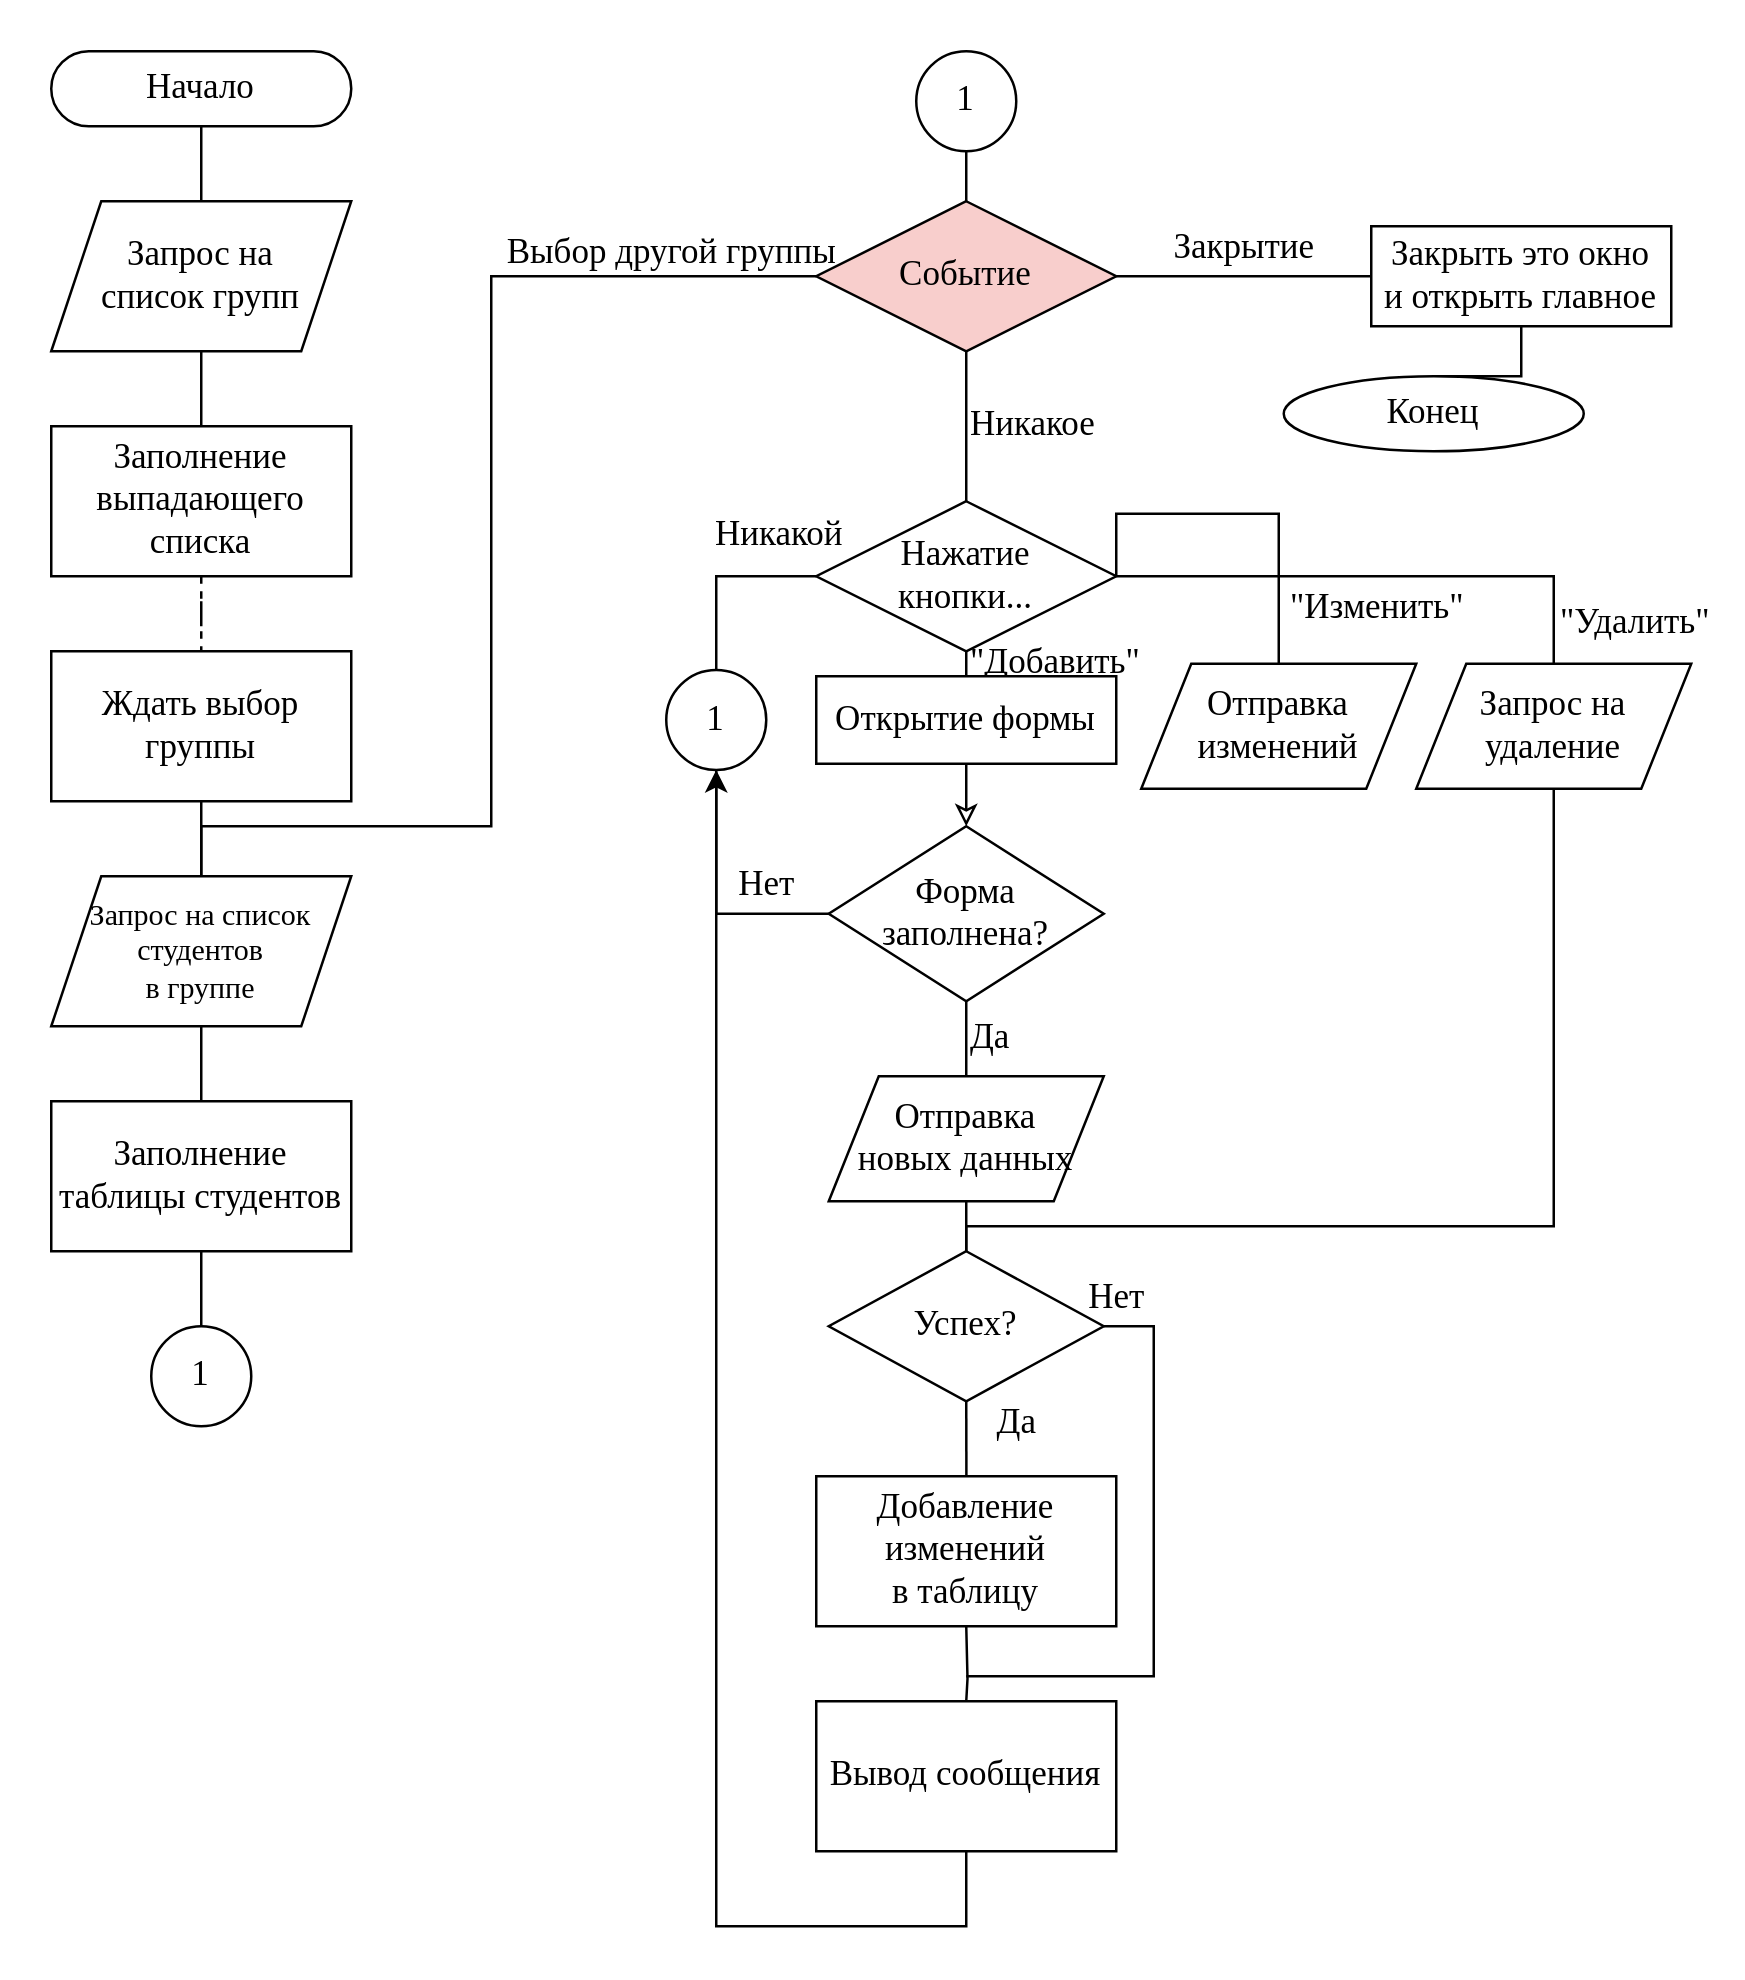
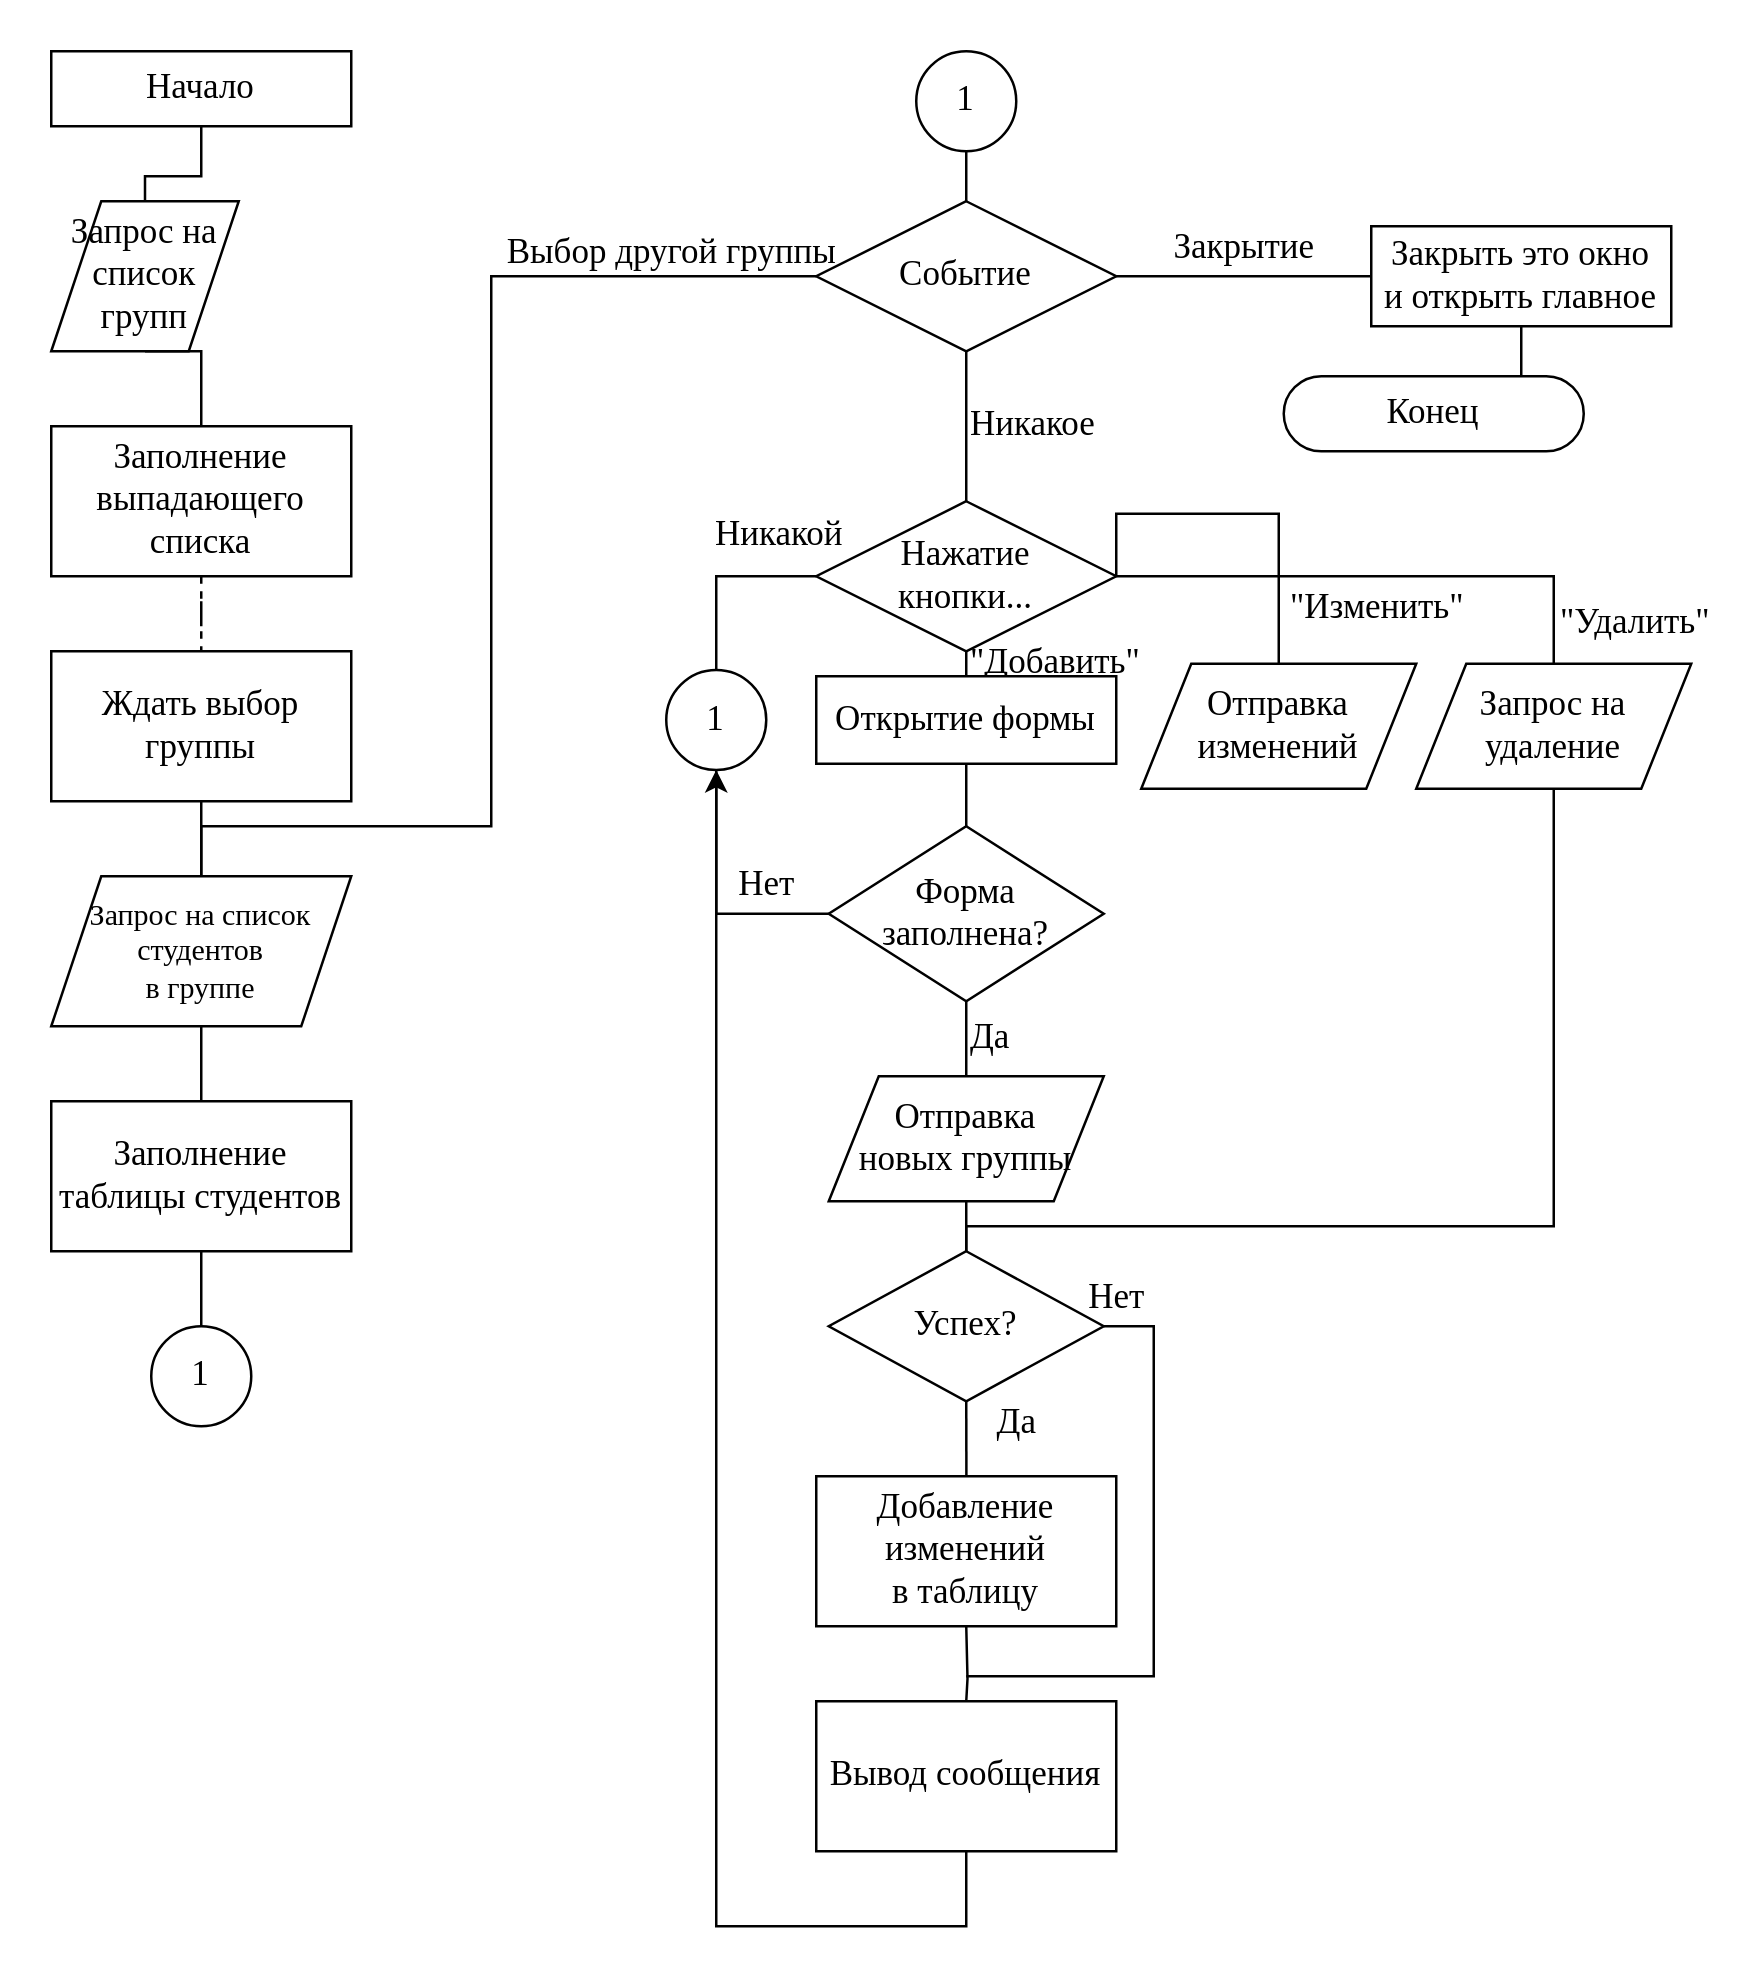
node "Начало": shape rounded rectangle -> rectangle
node "Запрос на список групп": size 300x150 -> 188x150
node "Событие": fillcolor #f8cecc -> #ffffff
node "Конец": shape ellipse -> rounded rectangle
edge "Открытие формы" -> "Форма заполнена?": arrowhead classic -> none
node "Отправка новых данных": label "Отправка новых данных" -> "Отправка новых группы"
